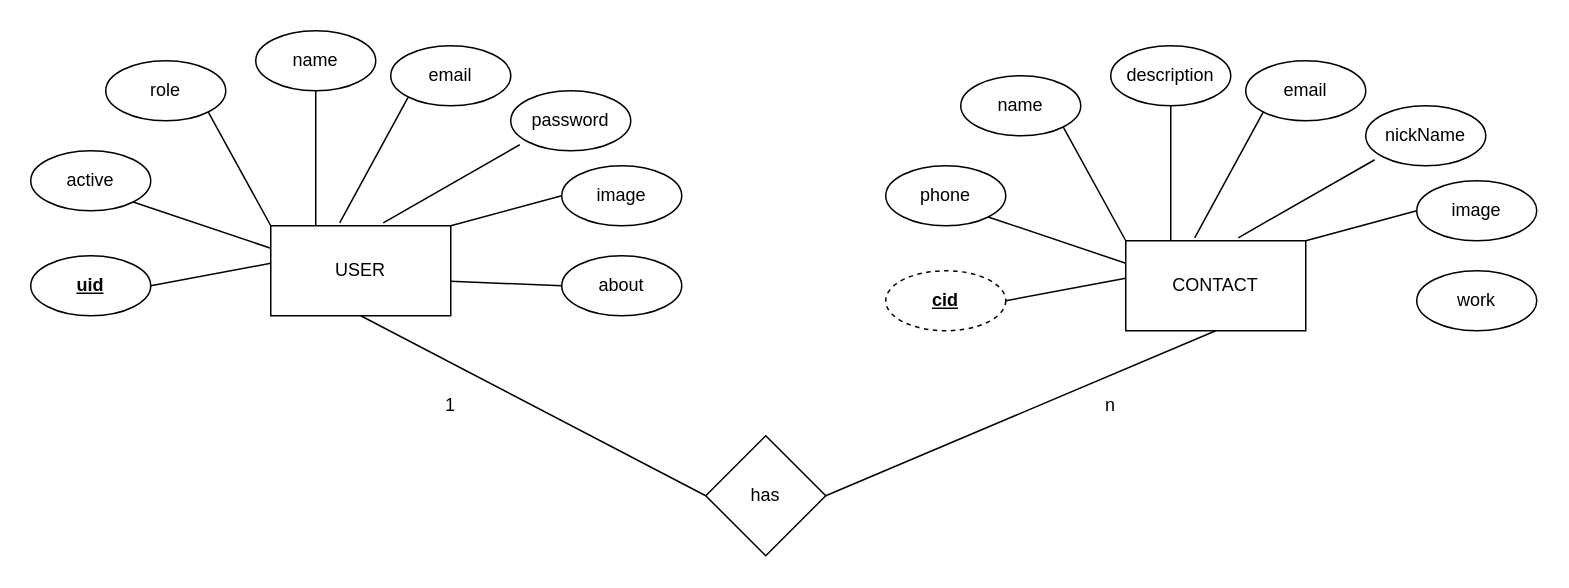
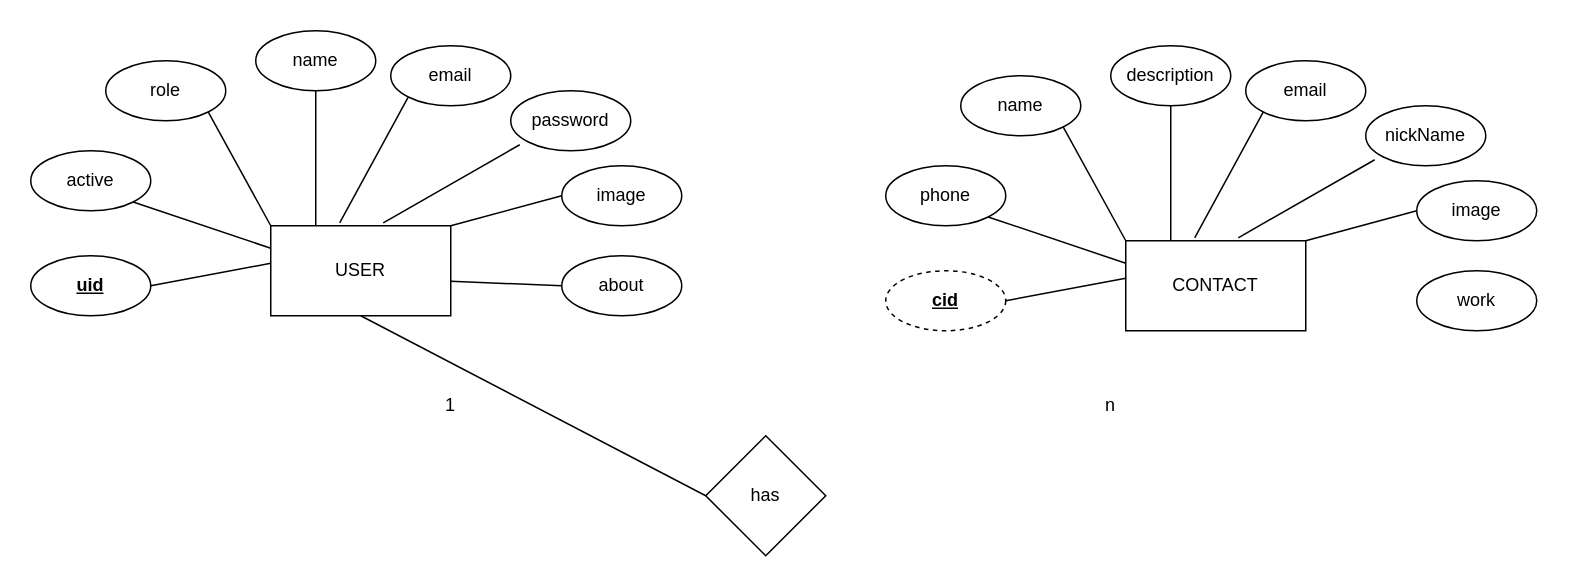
edge "CONTACT" -- "has": removed
